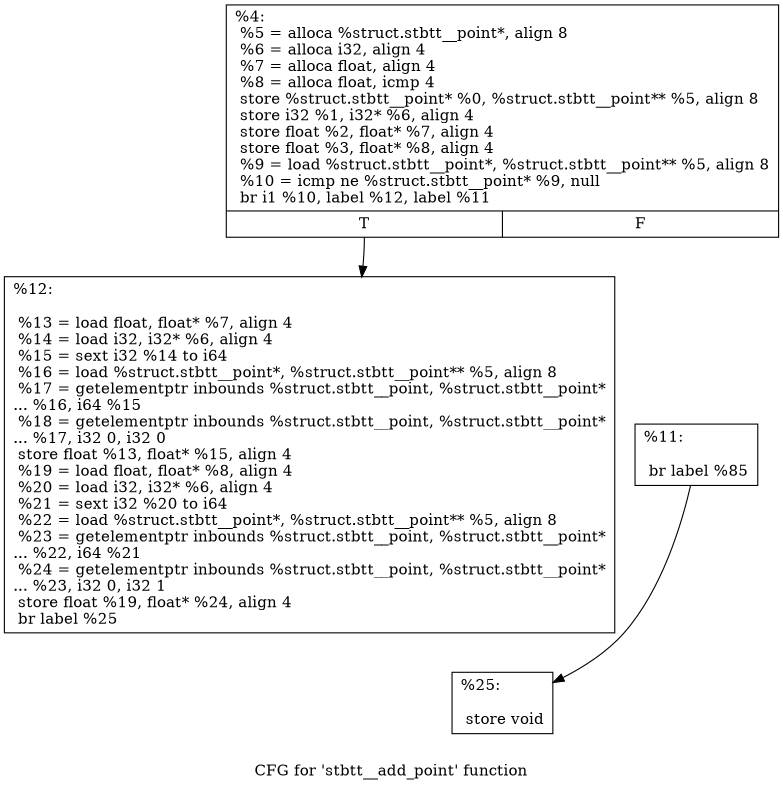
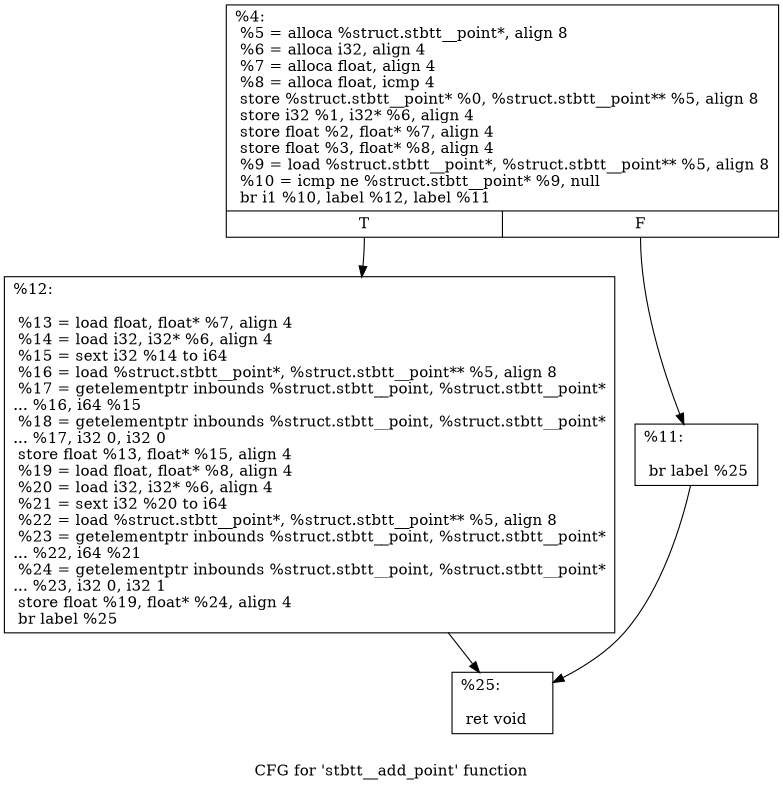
edge "%4:" -> "%11:": added
node "%11:": text "br label %85" -> "br label %25"
edge "%12:" -> "%25:": added
node "%25:": text "store void" -> "ret void"
